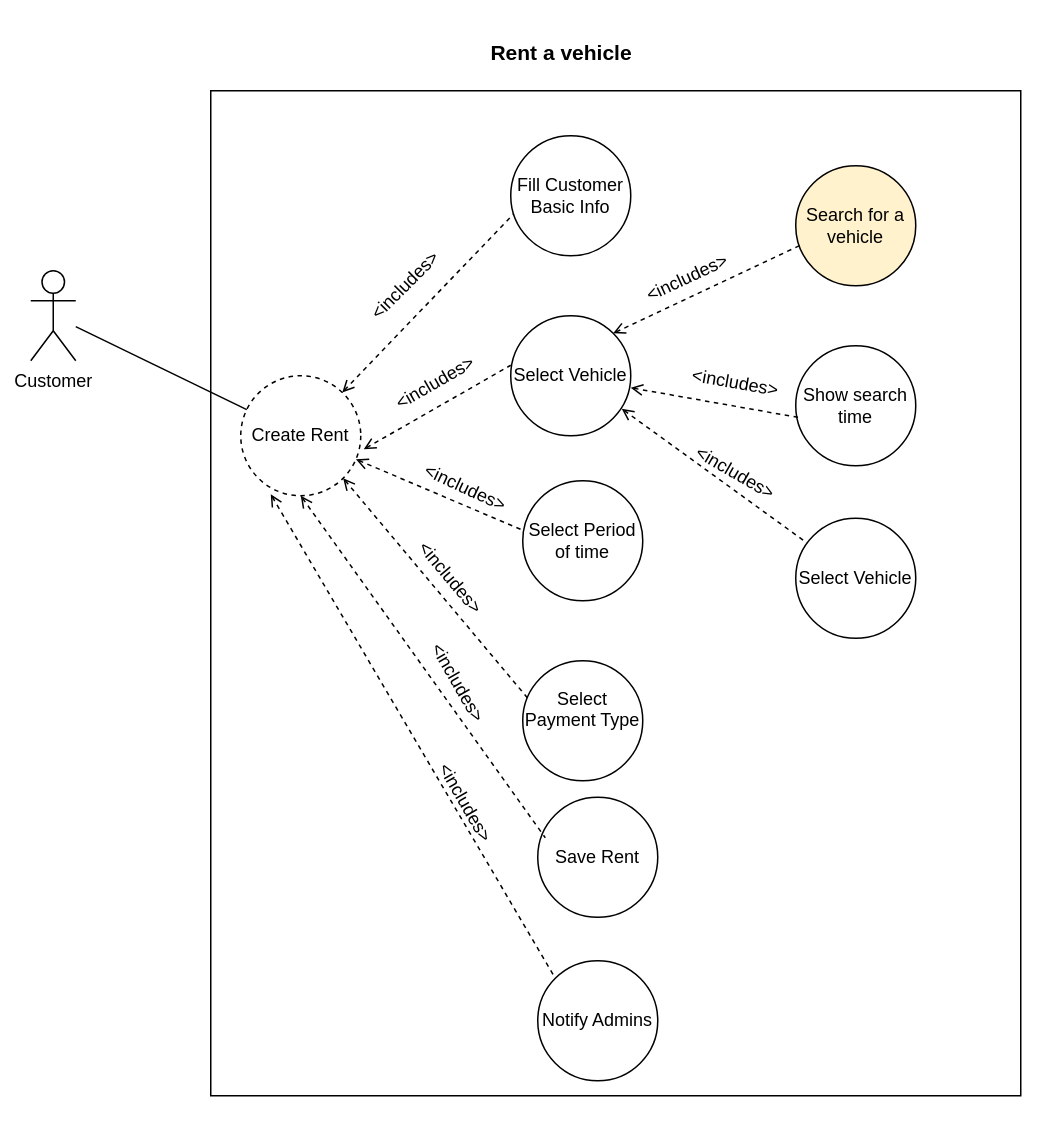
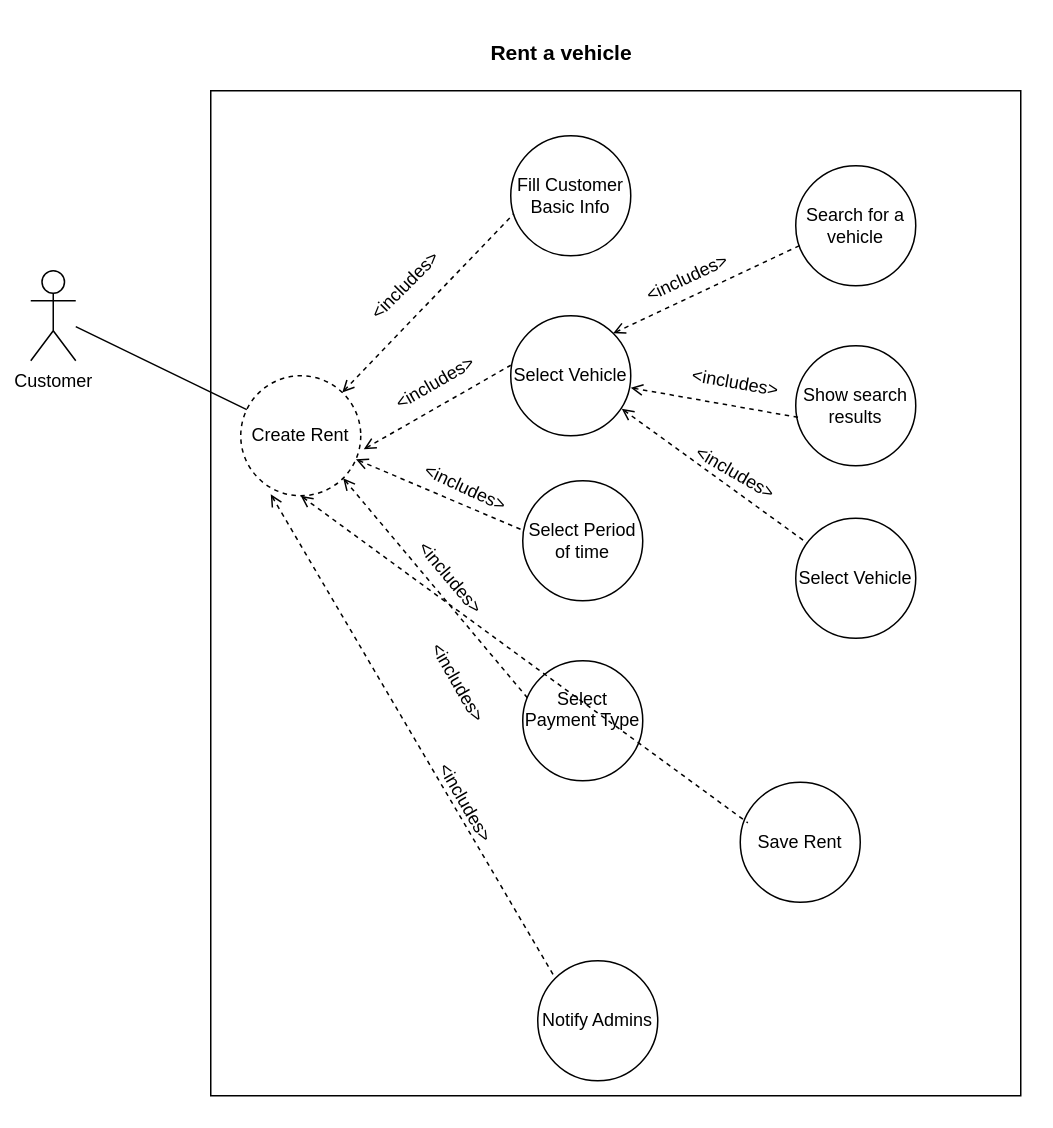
node "Search for a vehicle": fillcolor #fff2cc -> #ffffff
node "Show search time": label "Show search time" -> "Show search results"
node "Save Rent": moved (598, 857) -> (800, 842)
